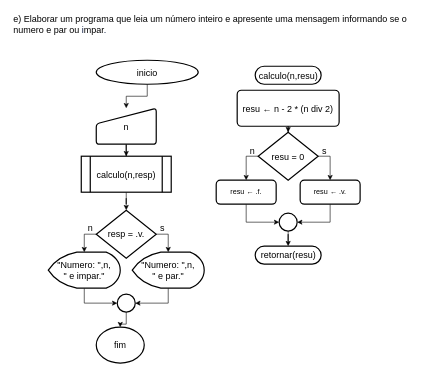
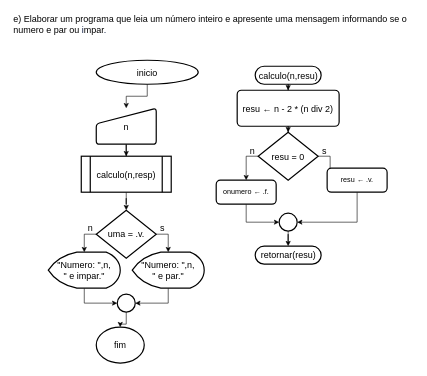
edge "calculo(n,resu)" -> "resu ← n - 2 * (n div 2)": added
node "resu ← .f.": label "resu ← .f." -> "onumero ← .f."
node "resu ← .v.": moved (330, 192) -> (357, 180)
node "resp = .v.": label "resp = .v." -> "uma = .v."
